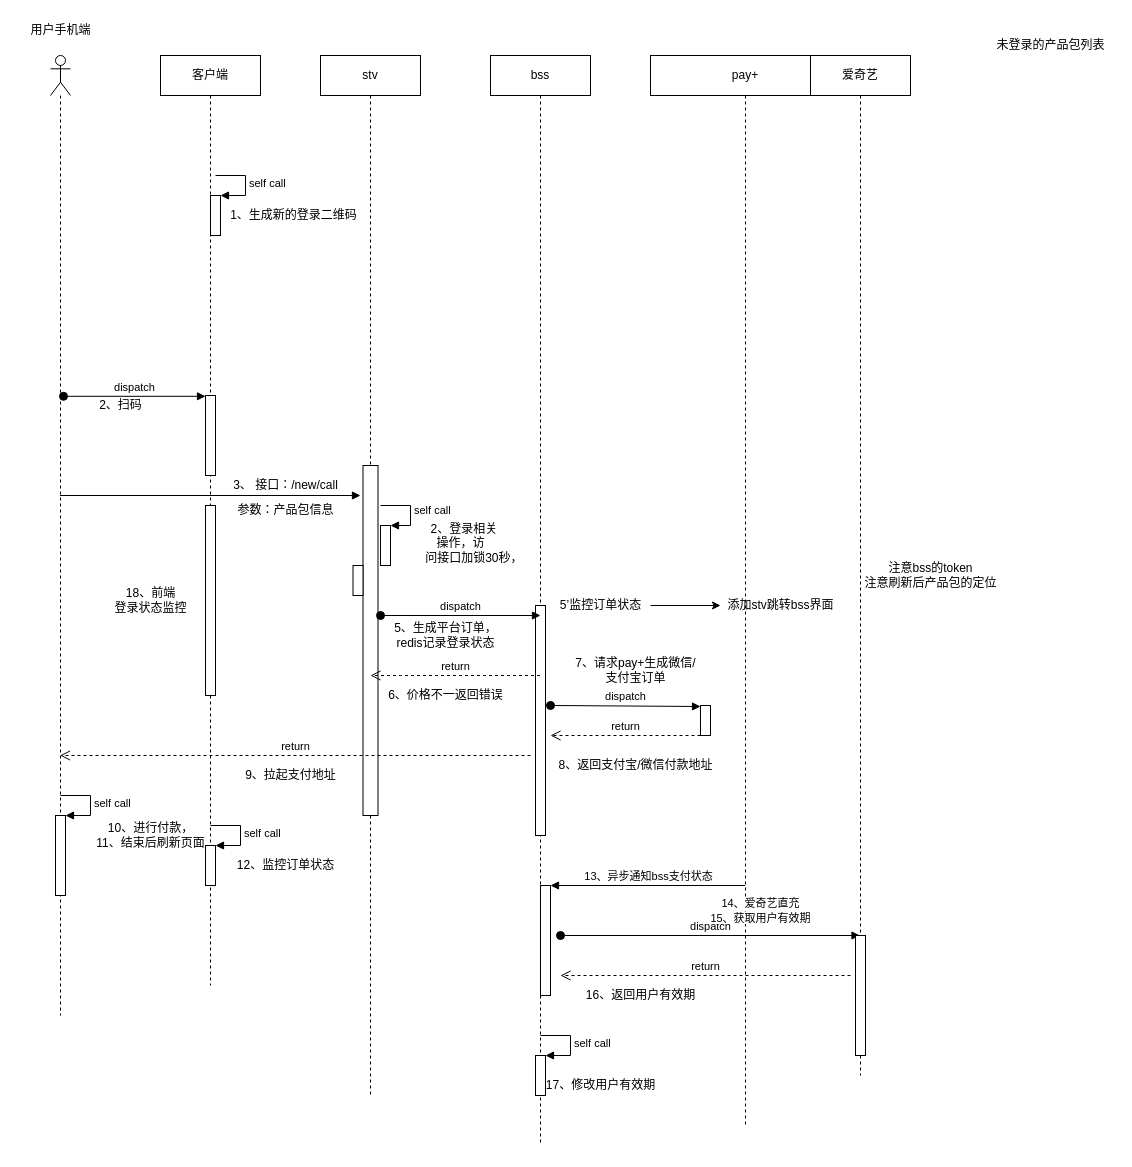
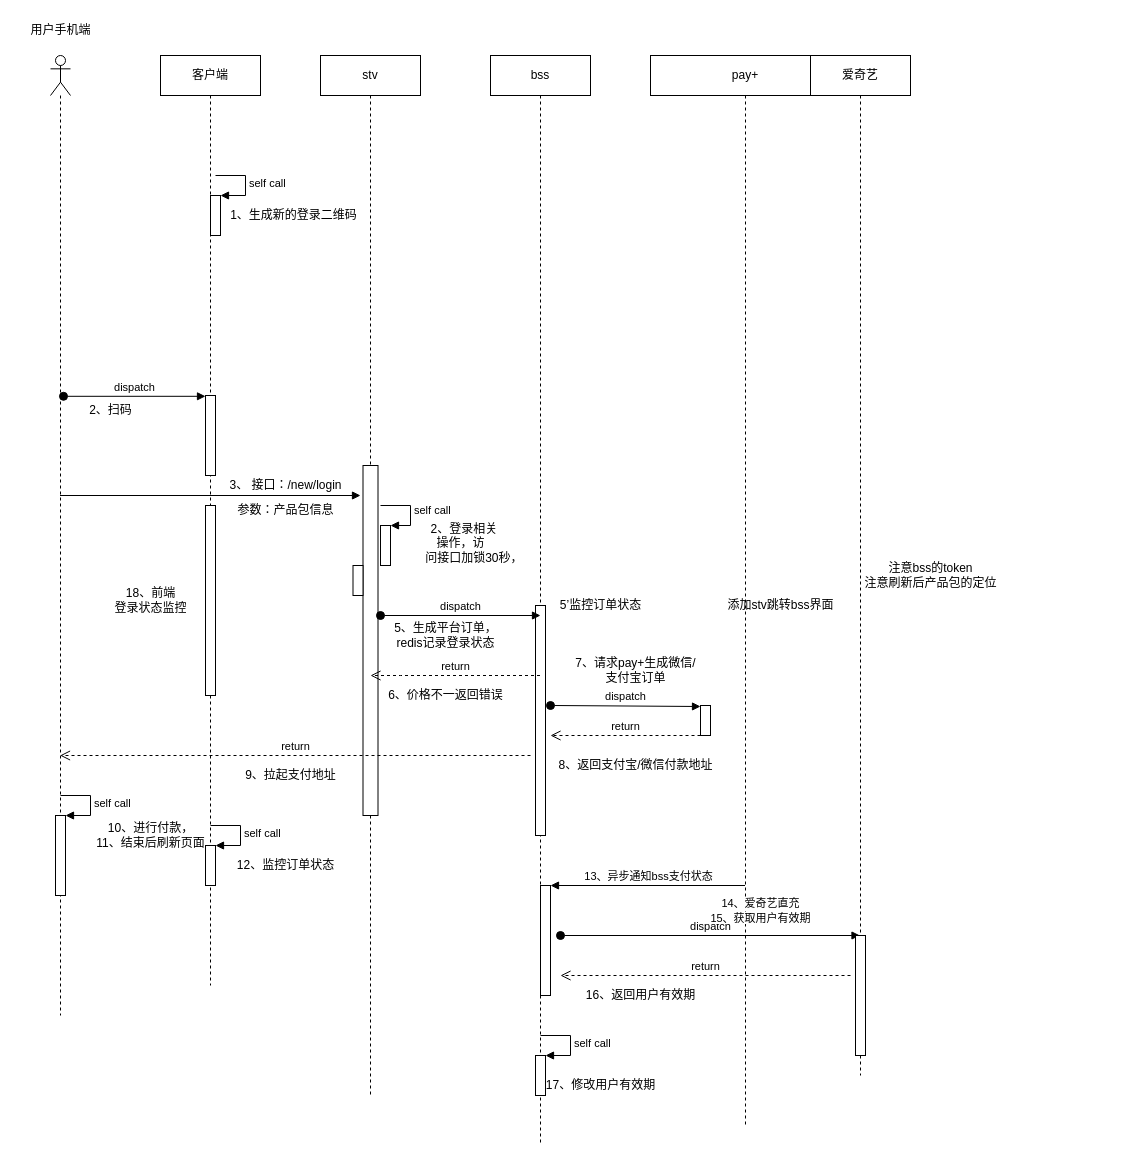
node "未登录的产品包列表": removed
node "2、扫码": moved (121, 406) -> (111, 411)
node "3、 接口：/new/call": label "3、 接口：/new/call" -> "3、 接口：/new/login"
edge "5’监控订单状态" -> "添加stv跳转bss界面": removed
